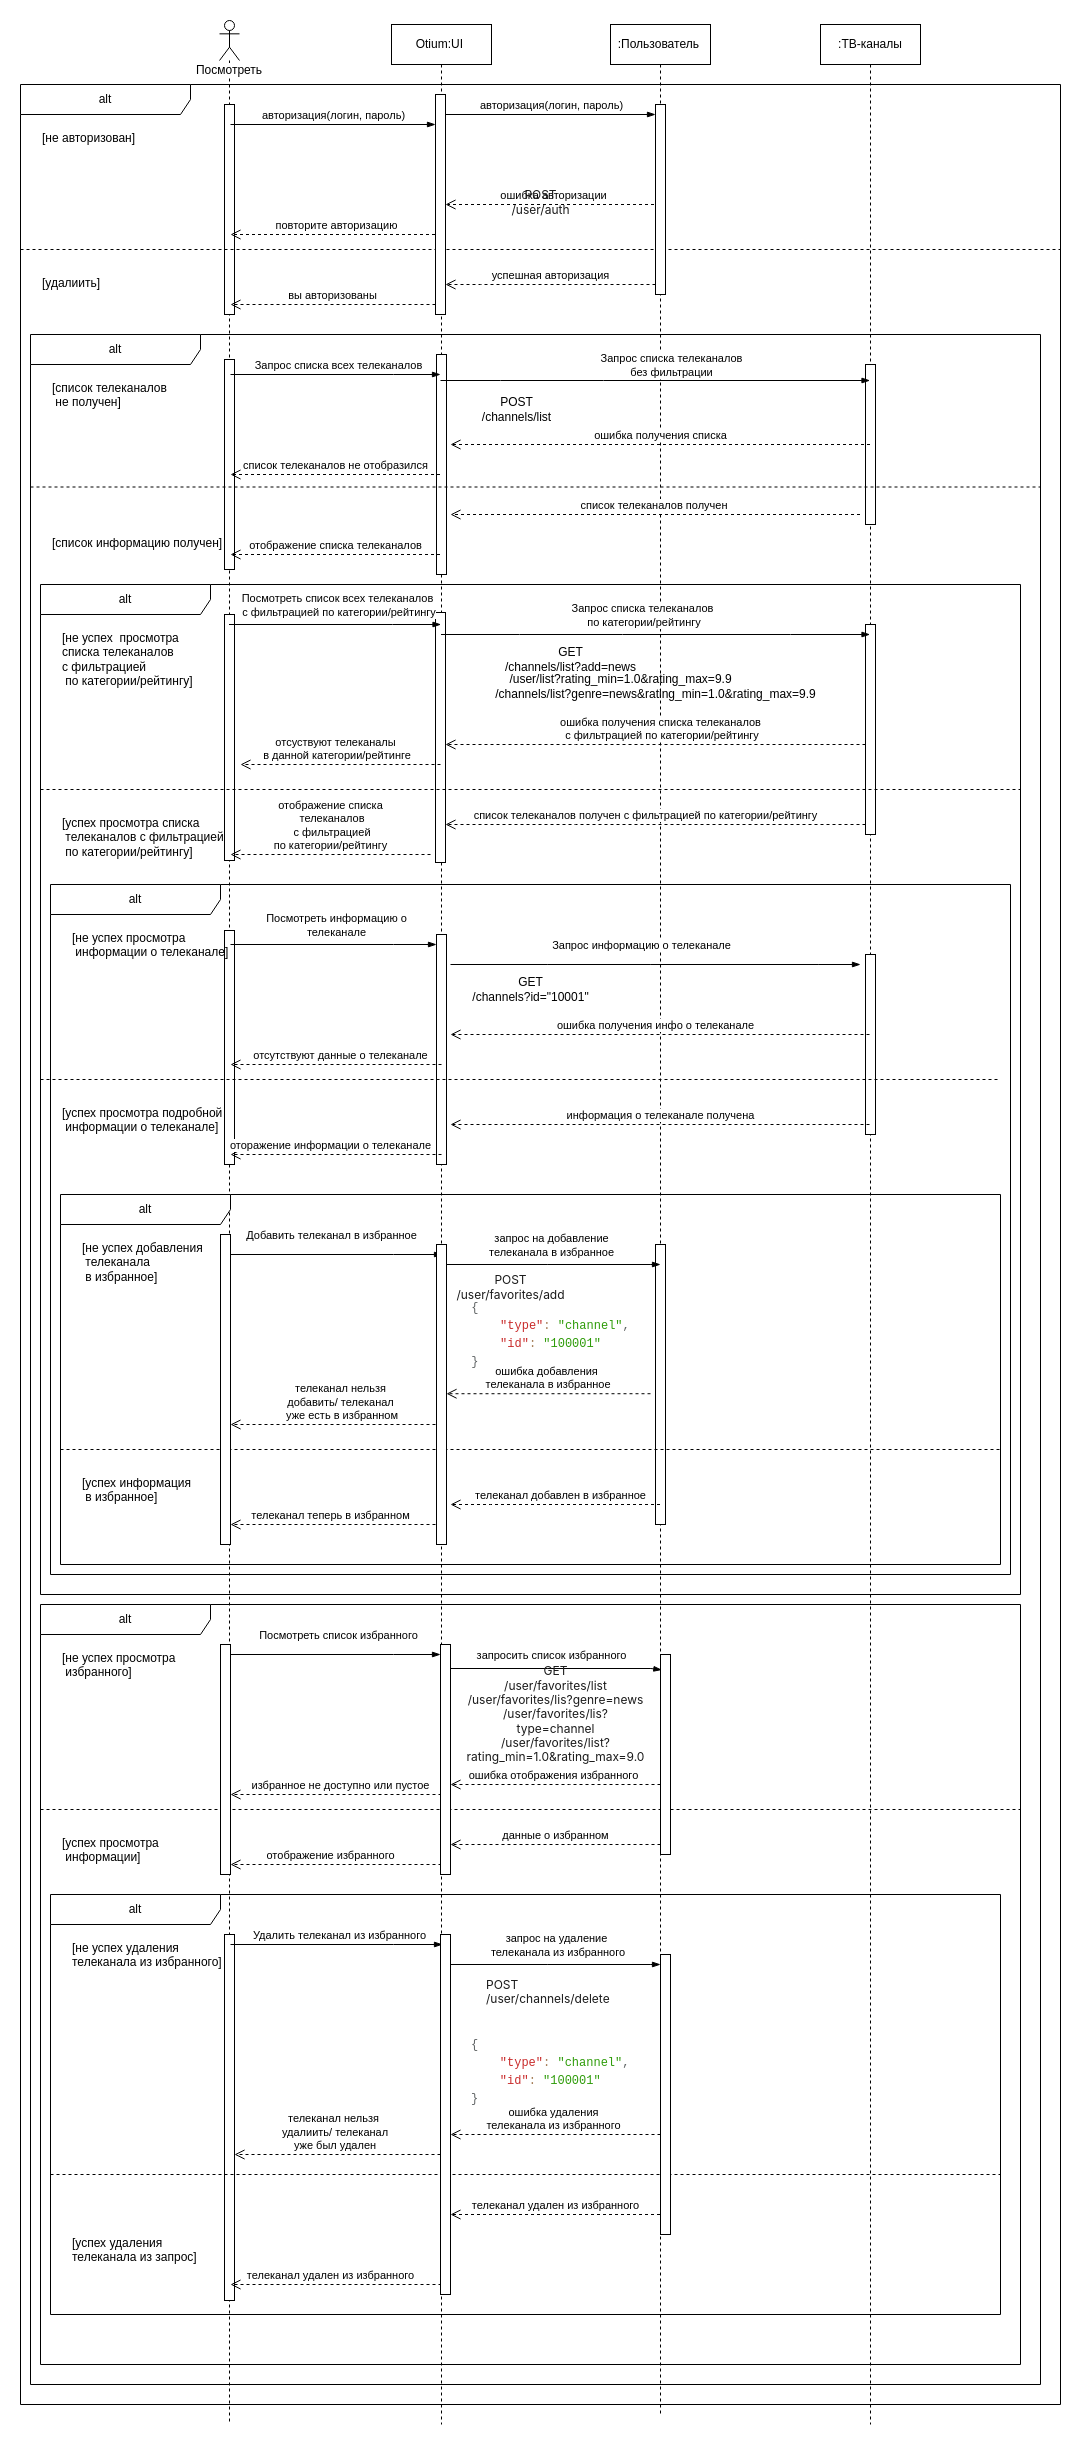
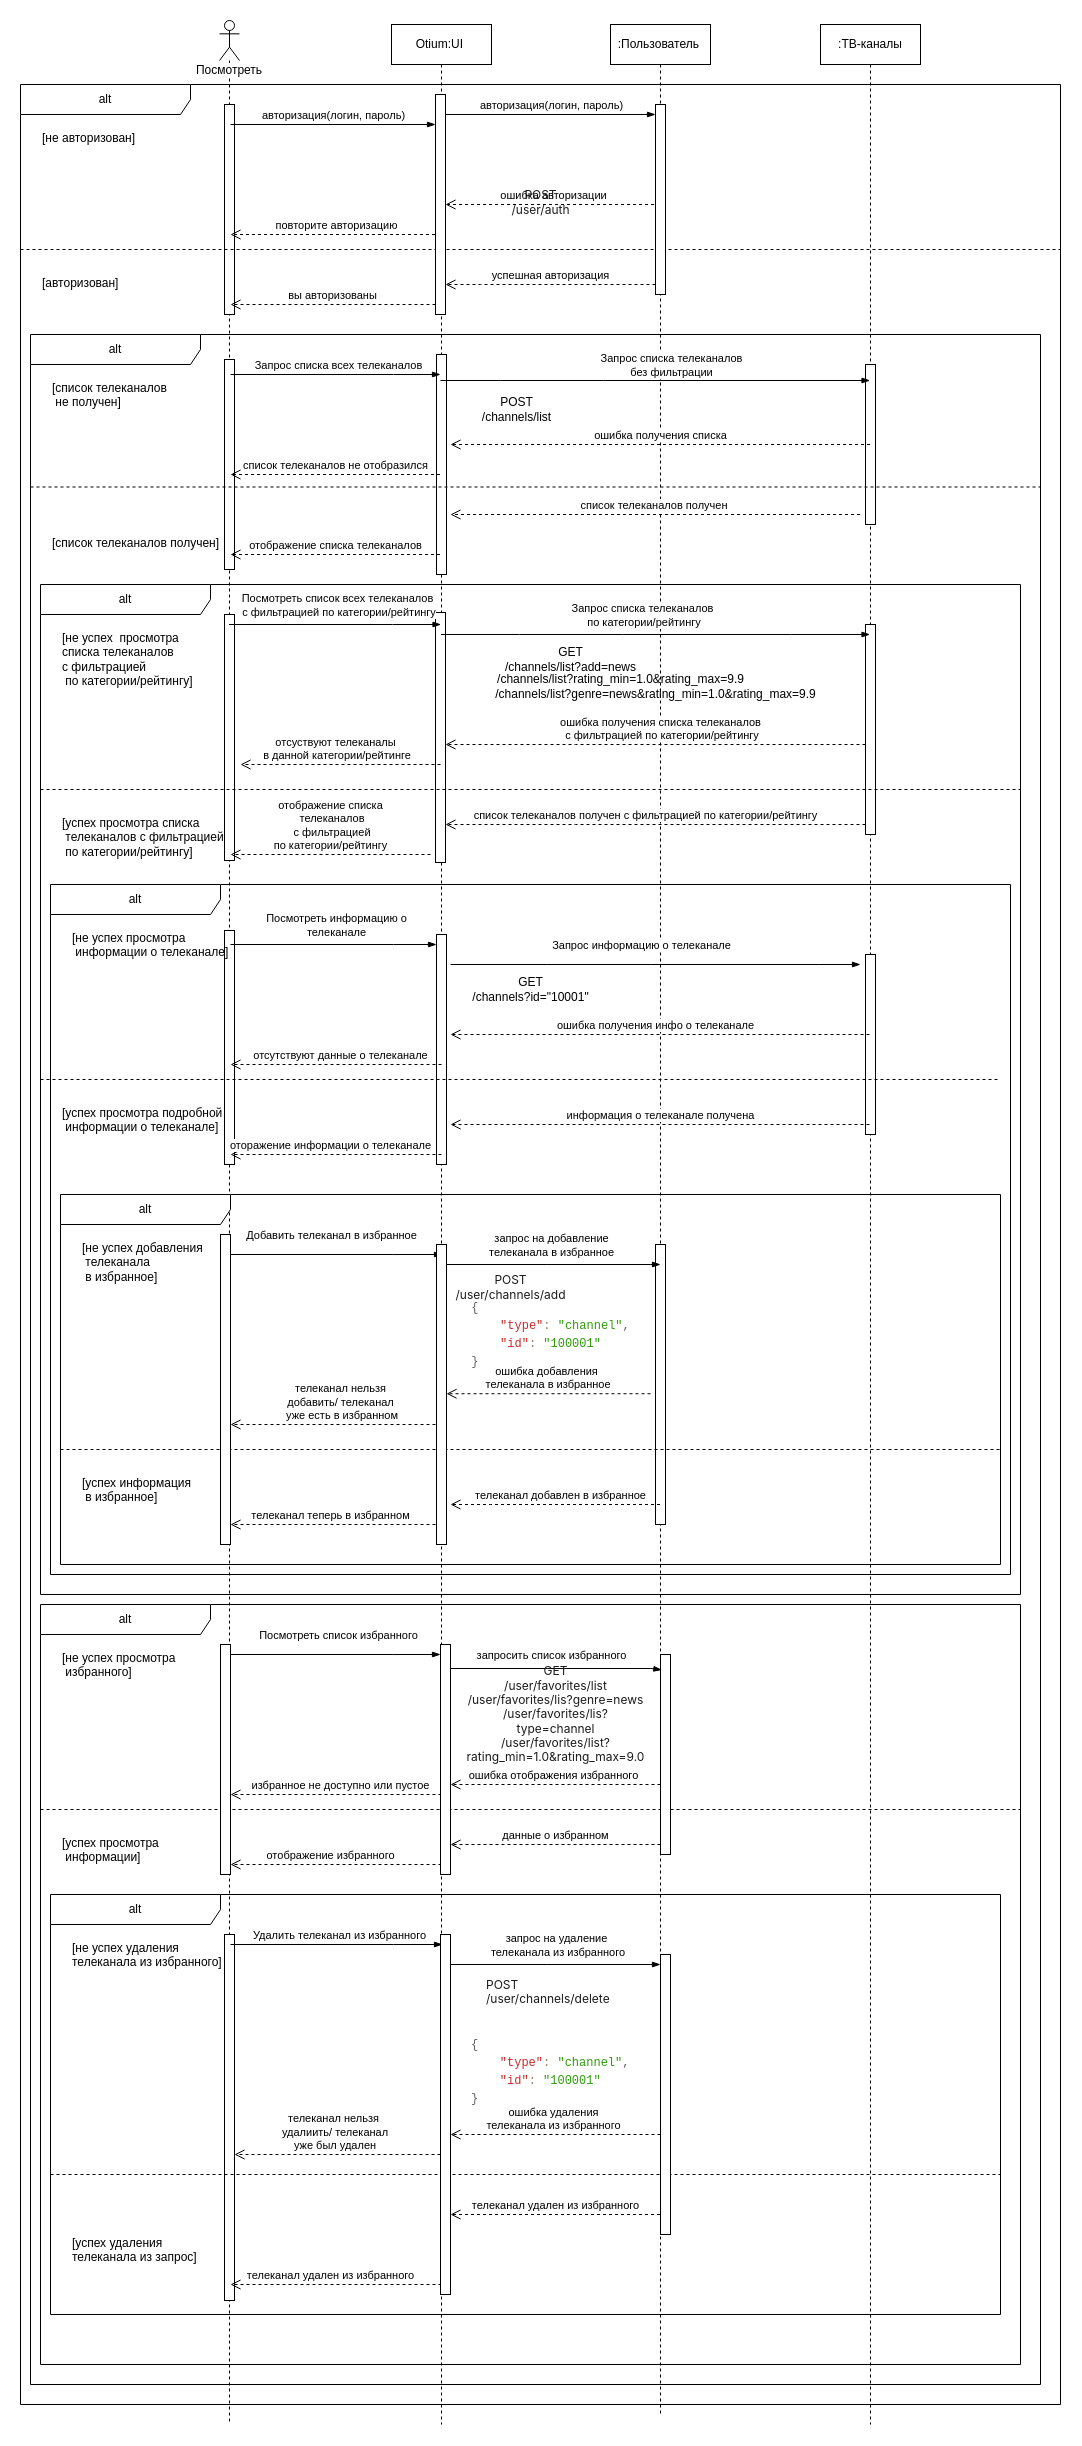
node "[удалиить]": label "[удалиить]" -> "[авторизован]"
node "[список информацию получен]": label "[список информацию получен]" -> "[список телеканалов получен]"
node "/user/list?rating_min=1.0&rating_max=9.9": label "/user/list?rating_min=1.0&rating_max=9.9" -> "/channels/list?rating_min=1.0&rating_max=9.9"
node "POST /user/favorites/add": label "POST /user/favorites/add" -> "POST /user/channels/add"
